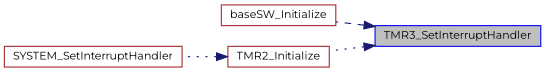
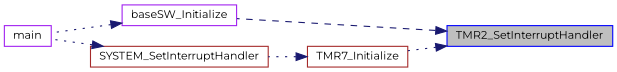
node "baseSW_Initialize": color brown -> purple
node "main": added
node "TMR3_SetInterruptHandler": label "TMR3_SetInterruptHandler" -> "TMR2_SetInterruptHandler"
node "TMR2_Initialize": label "TMR2_Initialize" -> "TMR7_Initialize"
